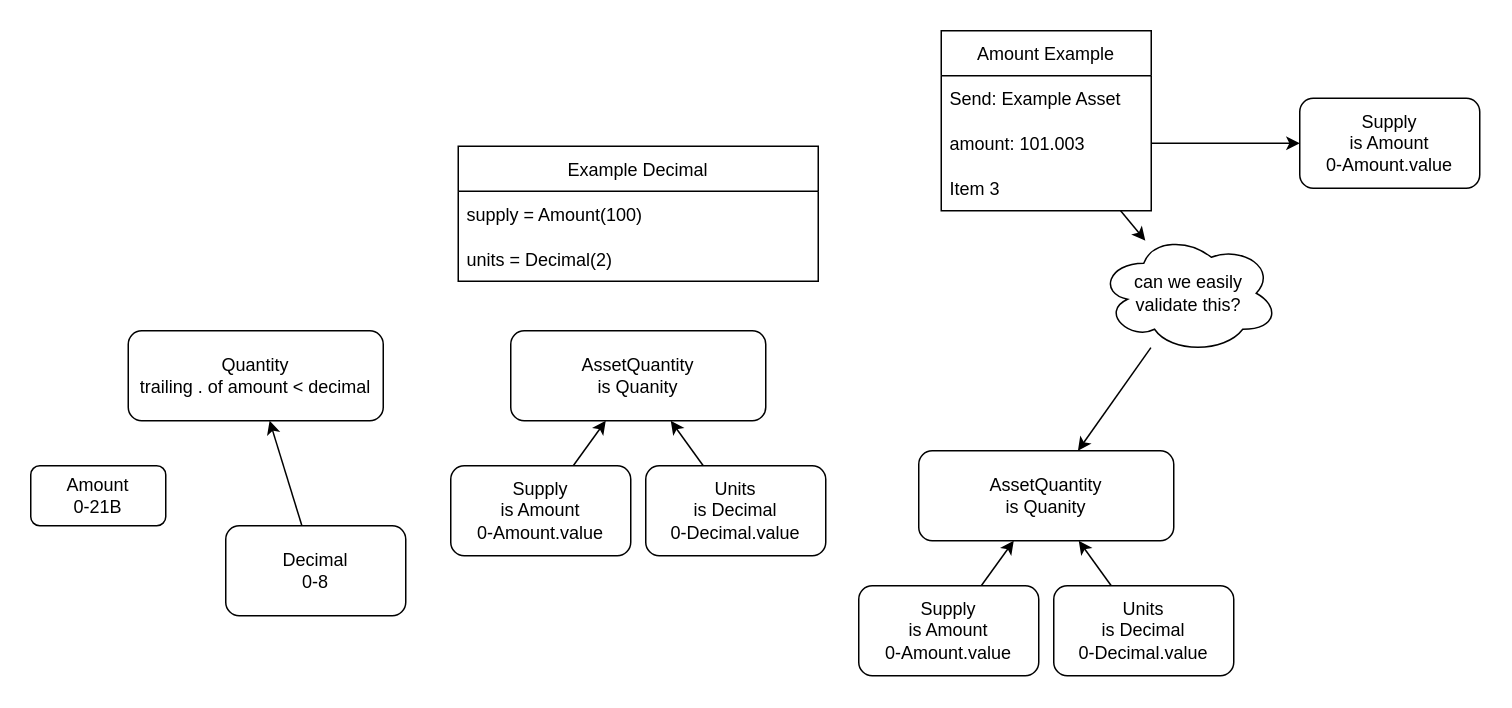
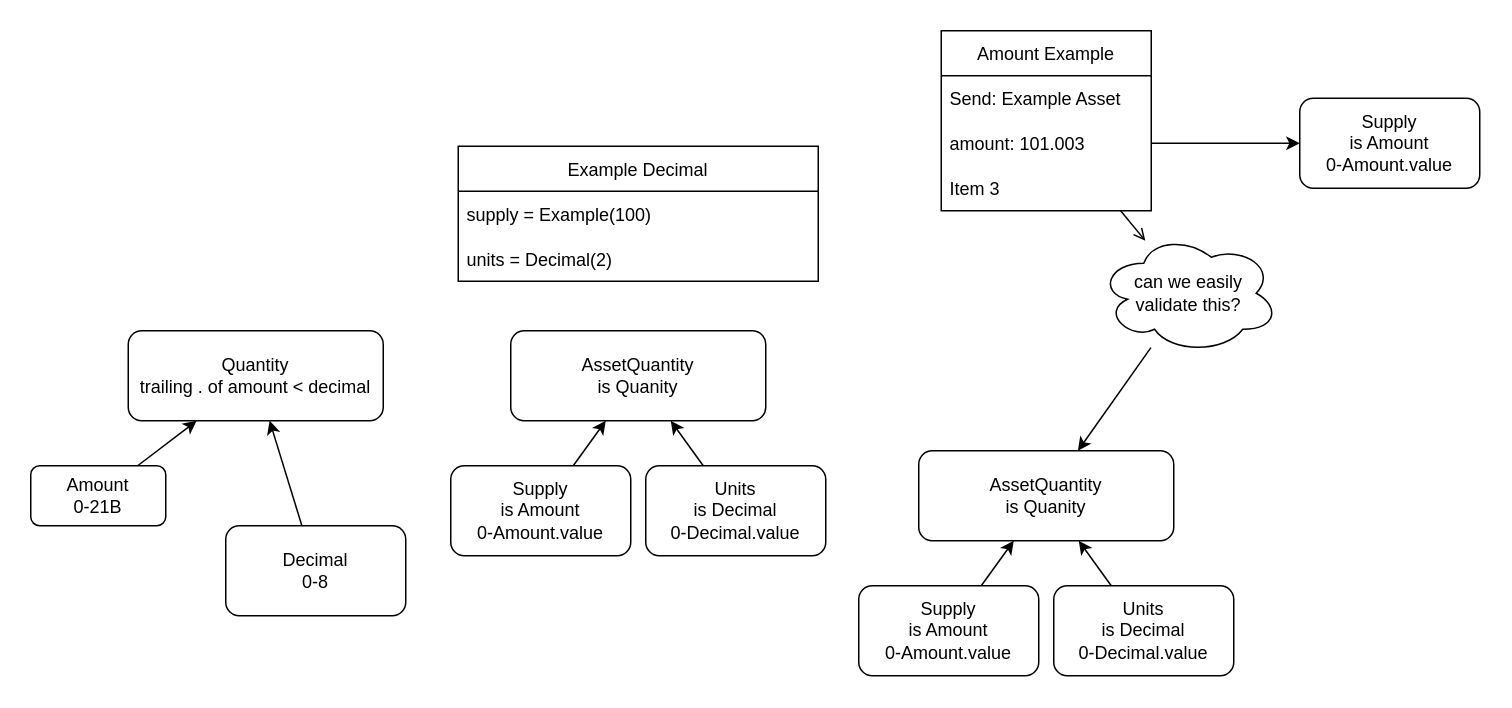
node "supply = Amount(100)": label "supply = Amount(100)" -> "supply = Example(100)"
edge "Amount Example" -> "can we easily validate this?": arrowhead classic -> open
edge "Amount 0-21B" -> "Quantity trailing . of amount < decimal": added
